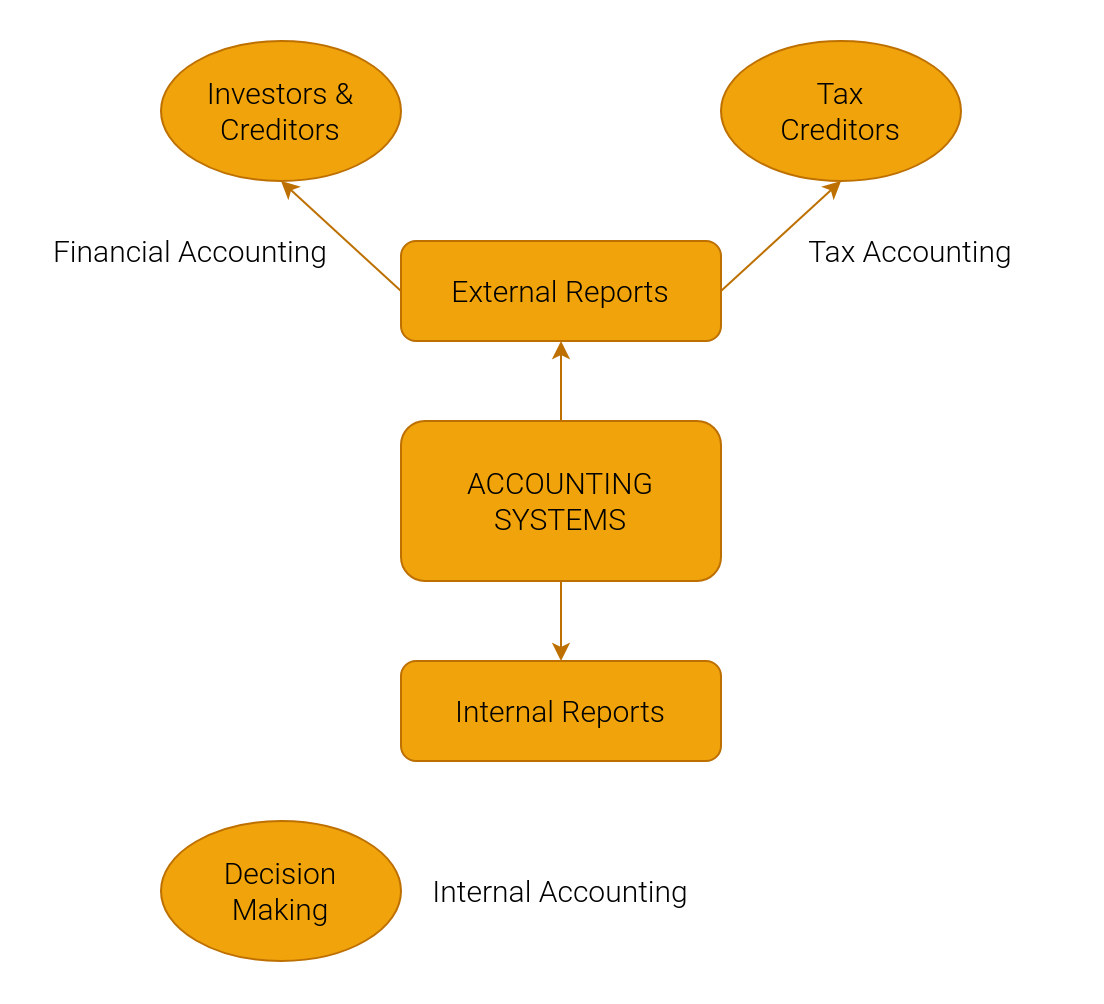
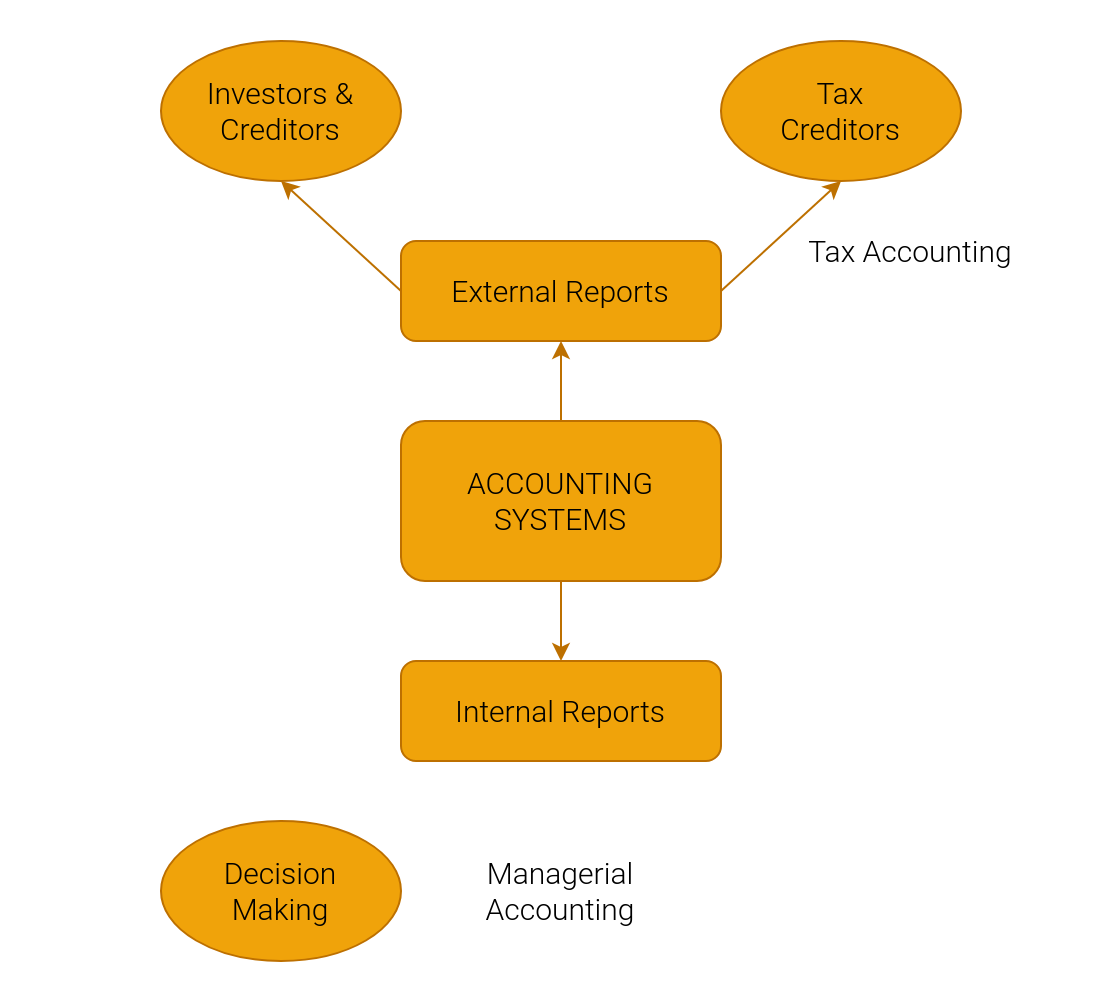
node "Financial Accounting": removed
node "Internal Accounting": label "Internal Accounting" -> "Managerial Accounting"
